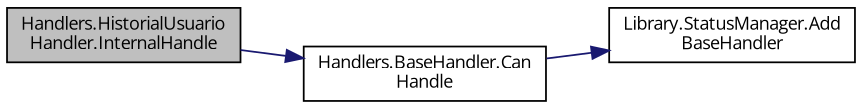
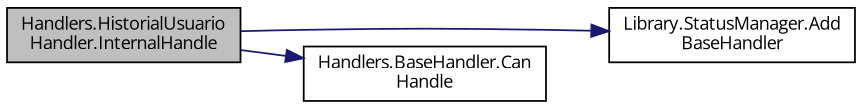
edge "Handlers.BaseHandler.Can Handle" -> "Library.StatusManager.Add BaseHandler": now "Handlers.HistorialUsuario Handler.InternalHandle" -> "Library.StatusManager.Add BaseHandler"
